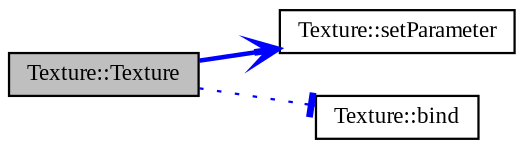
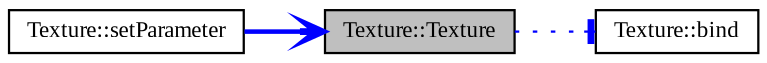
edge "Texture::Texture" -> "Texture::setParameter": reversed
